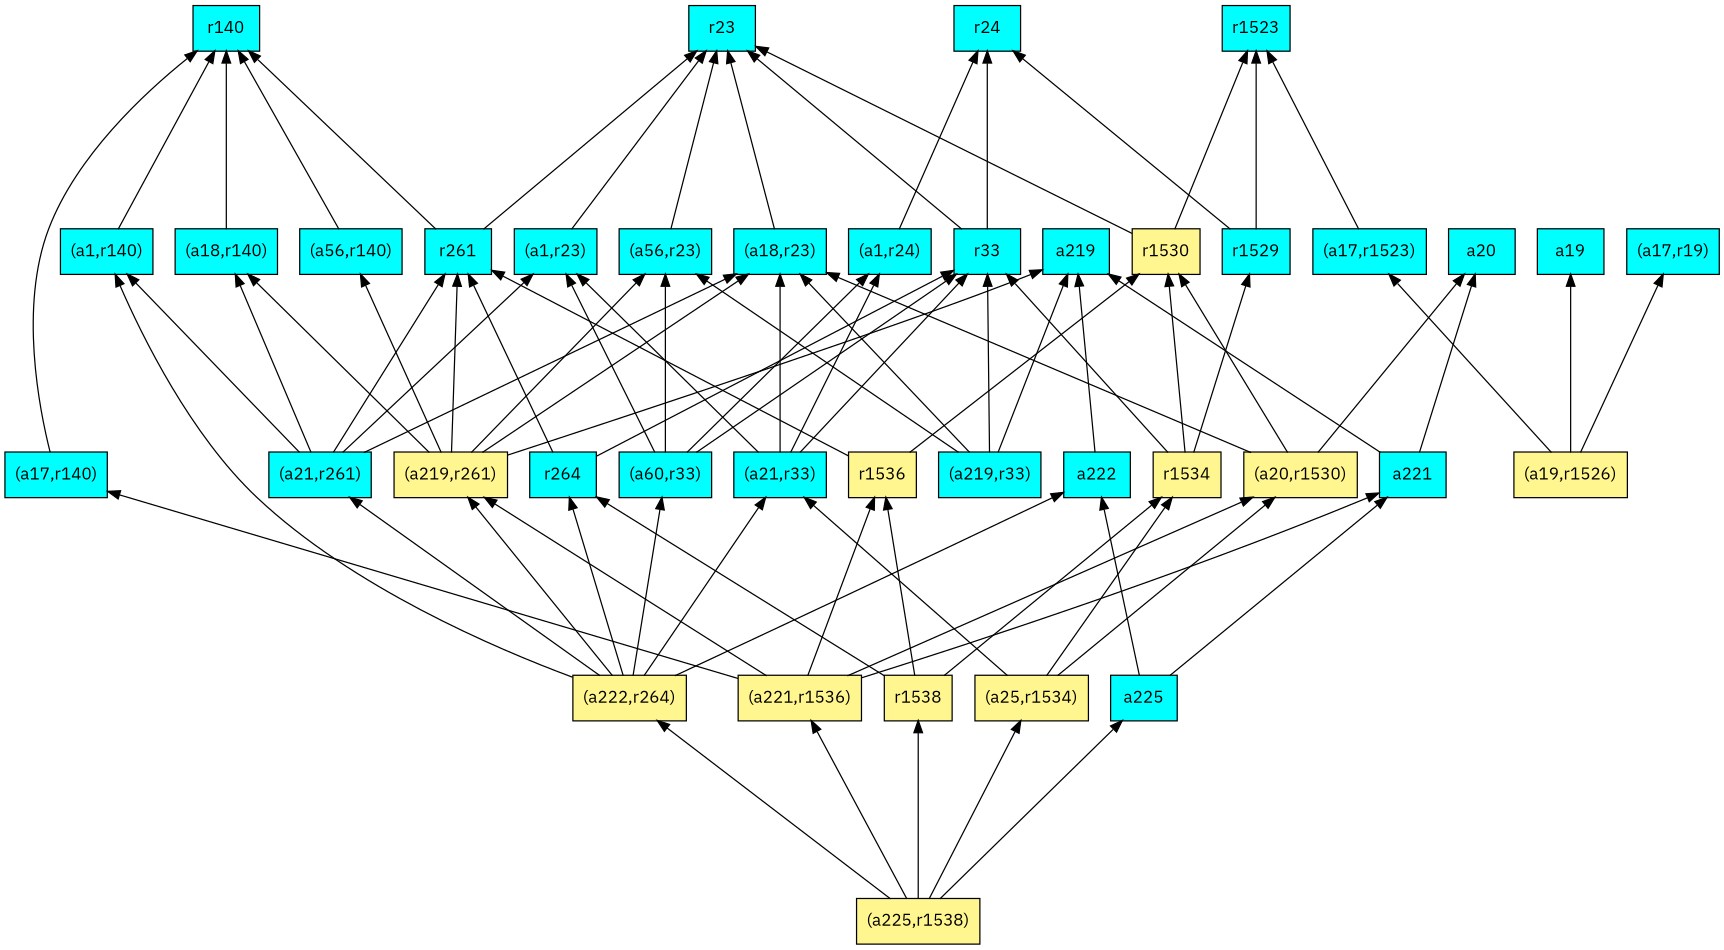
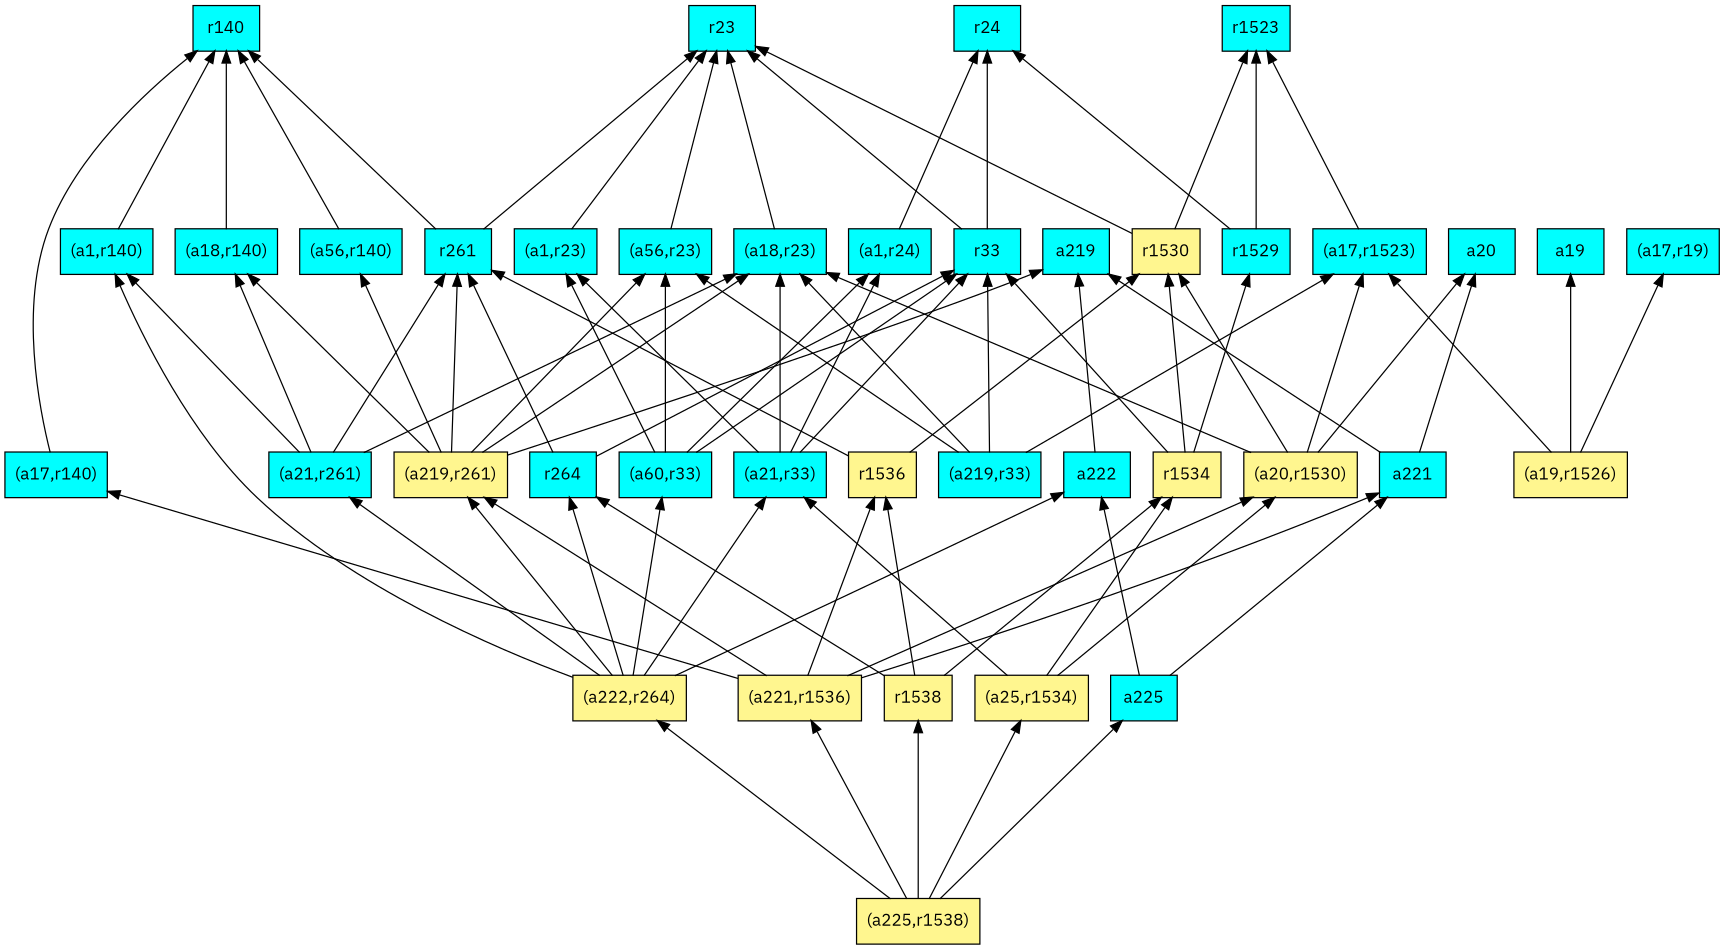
edge "(a21,r261)" -> "(a1,r23)": removed
edge "(a219,r33)" -> "a219": now "(a219,r33)" -> "(a17,r1523)"
edge "(a20,r1530)" -> "(a17,r1523)": added
